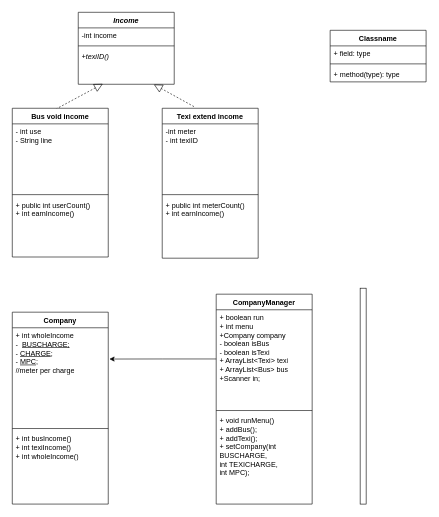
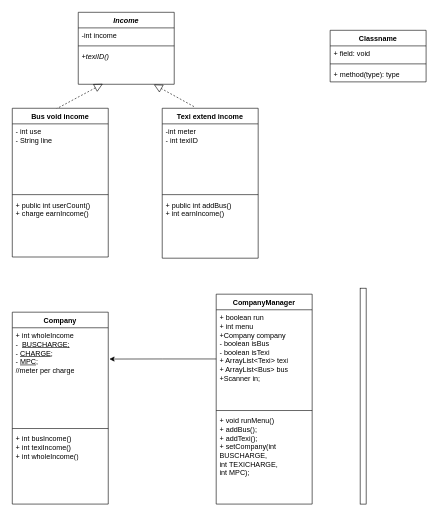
node "+ field: type": label "+ field: type" -> "+ field: void"
node "+ public int userCount() + int earnIncome()": label "+ public int userCount() + int earnIncome()" -> "+ public int userCount() + charge earnIncome()"
node "+ public int meterCount() + int earnIncome()": label "+ public int meterCount() + int earnIncome()" -> "+ public int addBus() + int earnIncome()"
